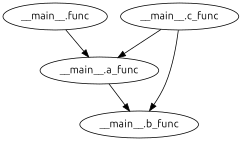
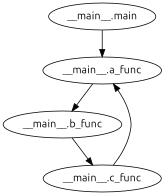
node "__main__.func": label "__main__.func" -> "__main__.main"
edge "__main__.c_func" -> "__main__.b_func": reversed
